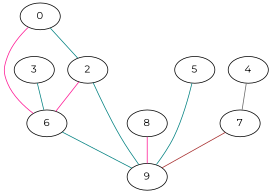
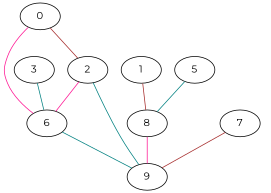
edge "0" -- "2": color teal -> brown
node "1": added
node "4": removed
edge "5" -- "9": now "5" -- "8"
